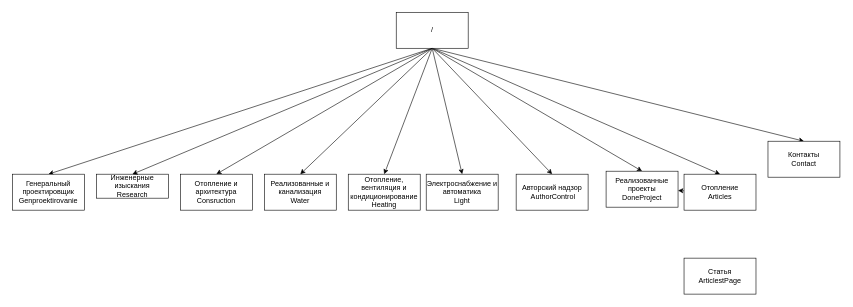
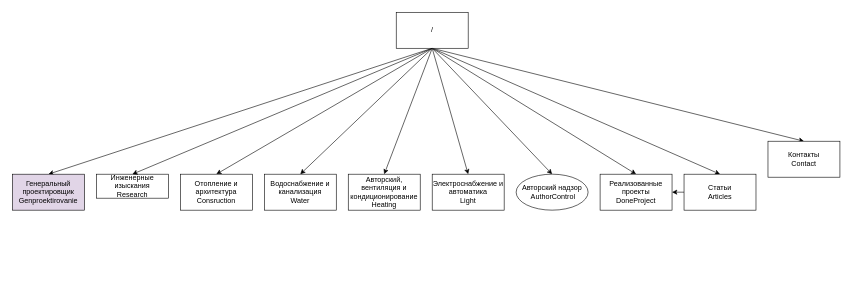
node "Реализованные проекты DoneProject": moved (642, 189) -> (636, 192)
node "Генеральный проектировщик Genproektirovanie": fillcolor #ffffff -> #e1d5e7
node "Реализованные и канализация Water": label "Реализованные и канализация Water" -> "Водоснабжение и канализация Water"
node "Отопление, вентиляция и кондиционирование Heating": label "Отопление, вентиляция и кондиционирование Heating" -> "Авторский, вентиляция и кондиционирование Heating"
node "Электроснабжение и автоматика Light": moved (462, 192) -> (468, 192)
node "Авторский надзор AuthorControl": shape rectangle -> ellipse
node "Отопление Articles": label "Отопление Articles" -> "Статьи Articles"
node "Статья ArticlestPage": removed
